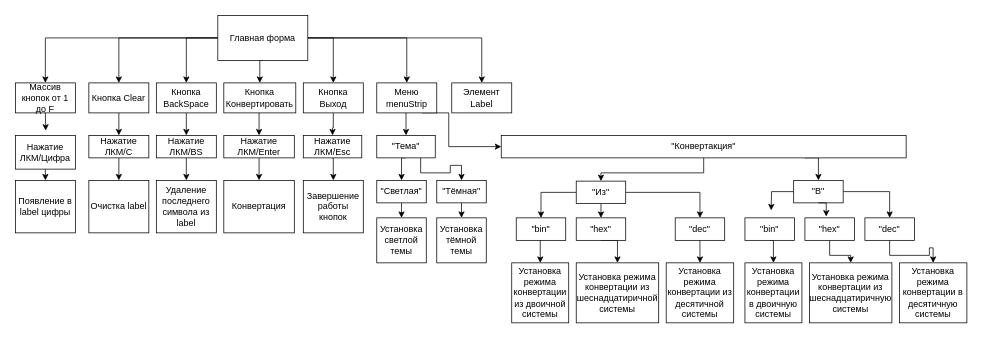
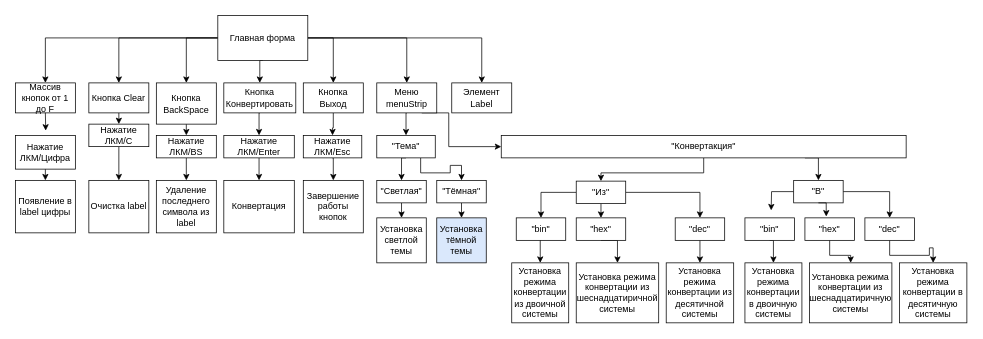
node "Кнопка BackSpace": size 60x30 -> 60x41
node "Нажатие ЛКМ/C": moved (119, 147) -> (119, 135)
node "Установка тёмной темы": fillcolor #ffffff -> #dae8fc
